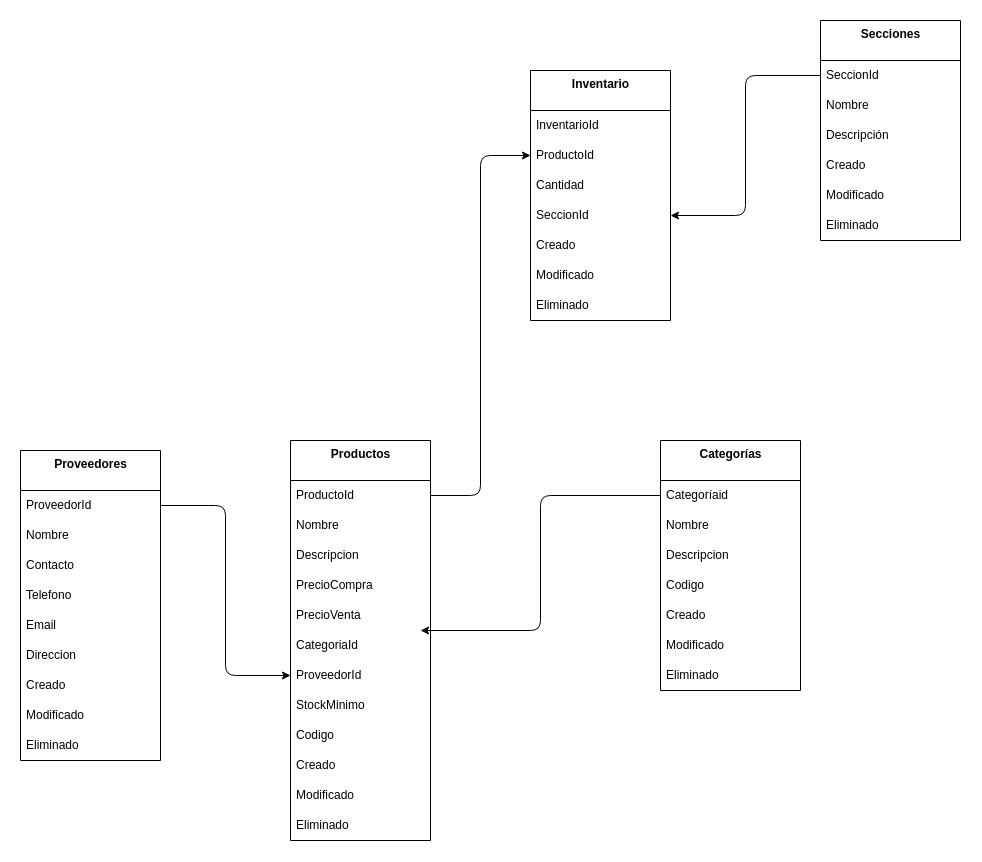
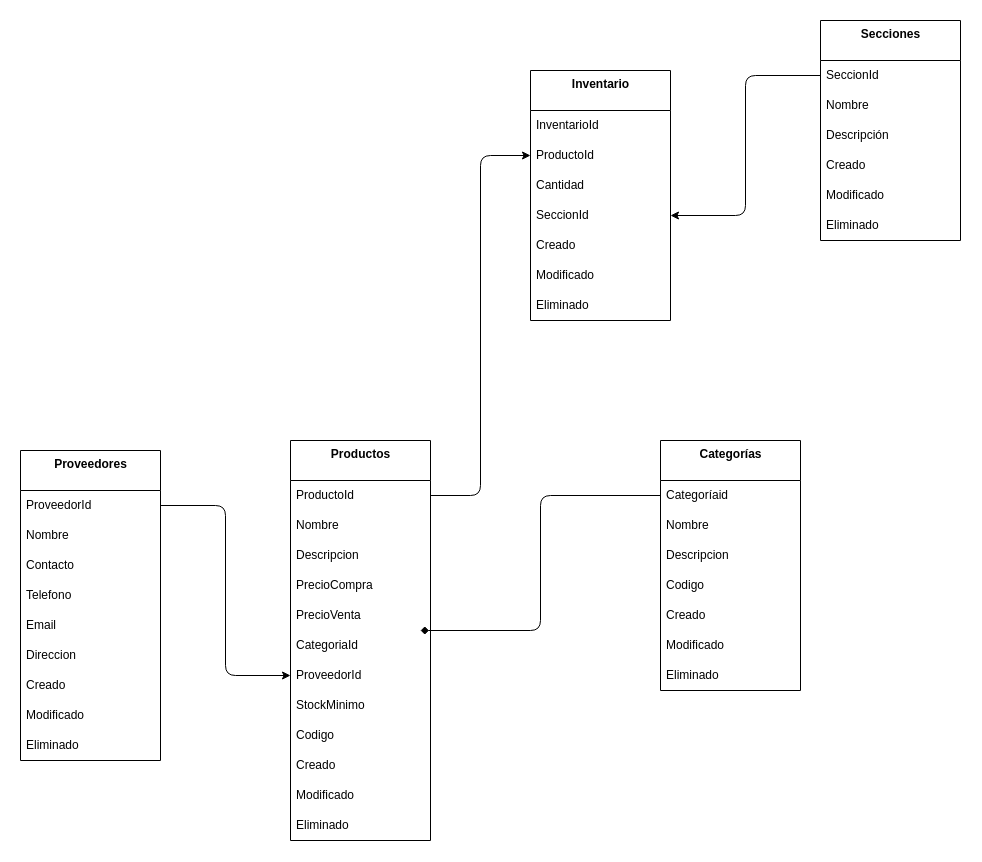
edge "Categoríaid" -> "CategoriaId": arrowhead classic -> diamond
